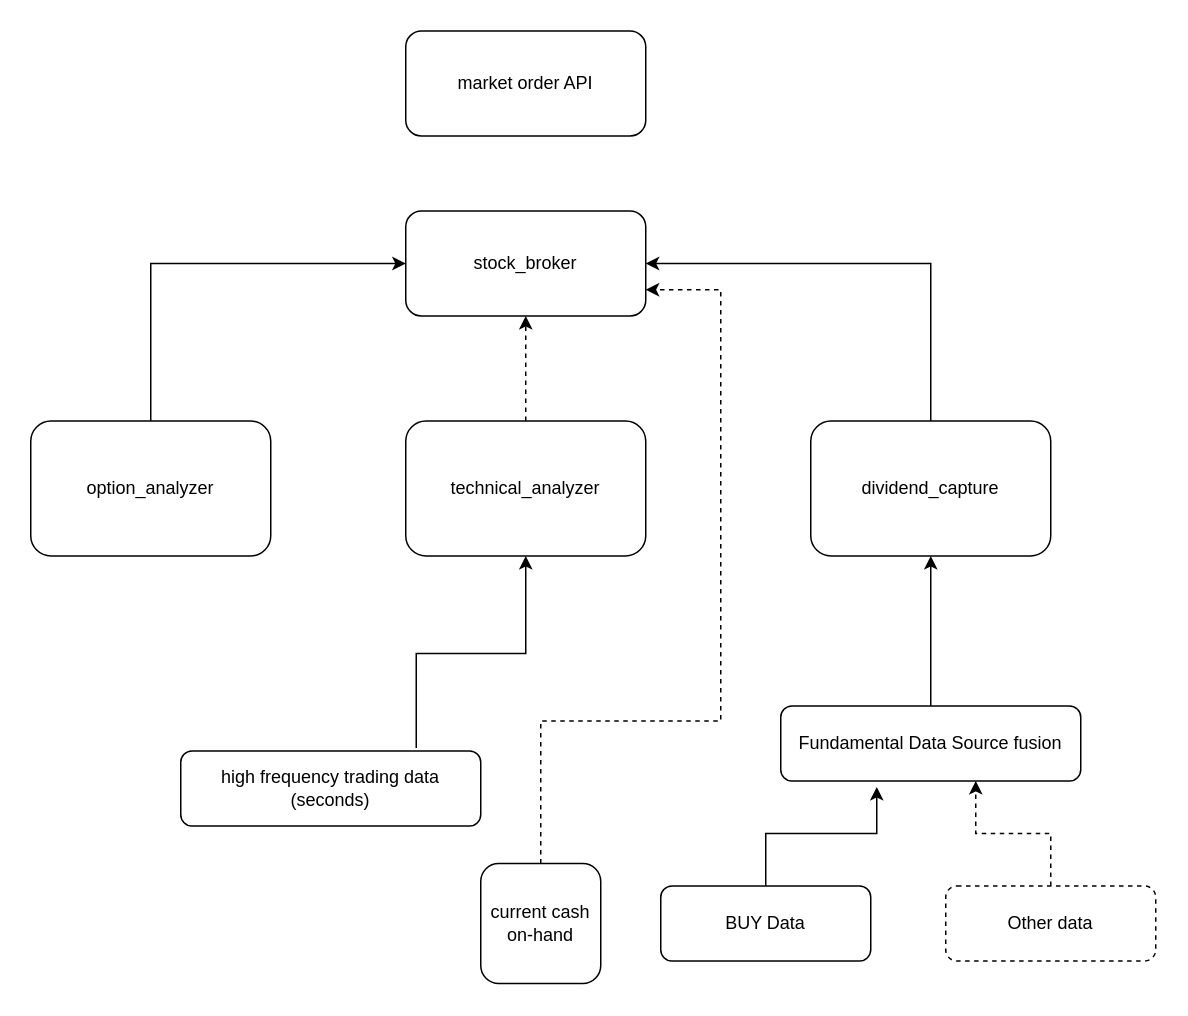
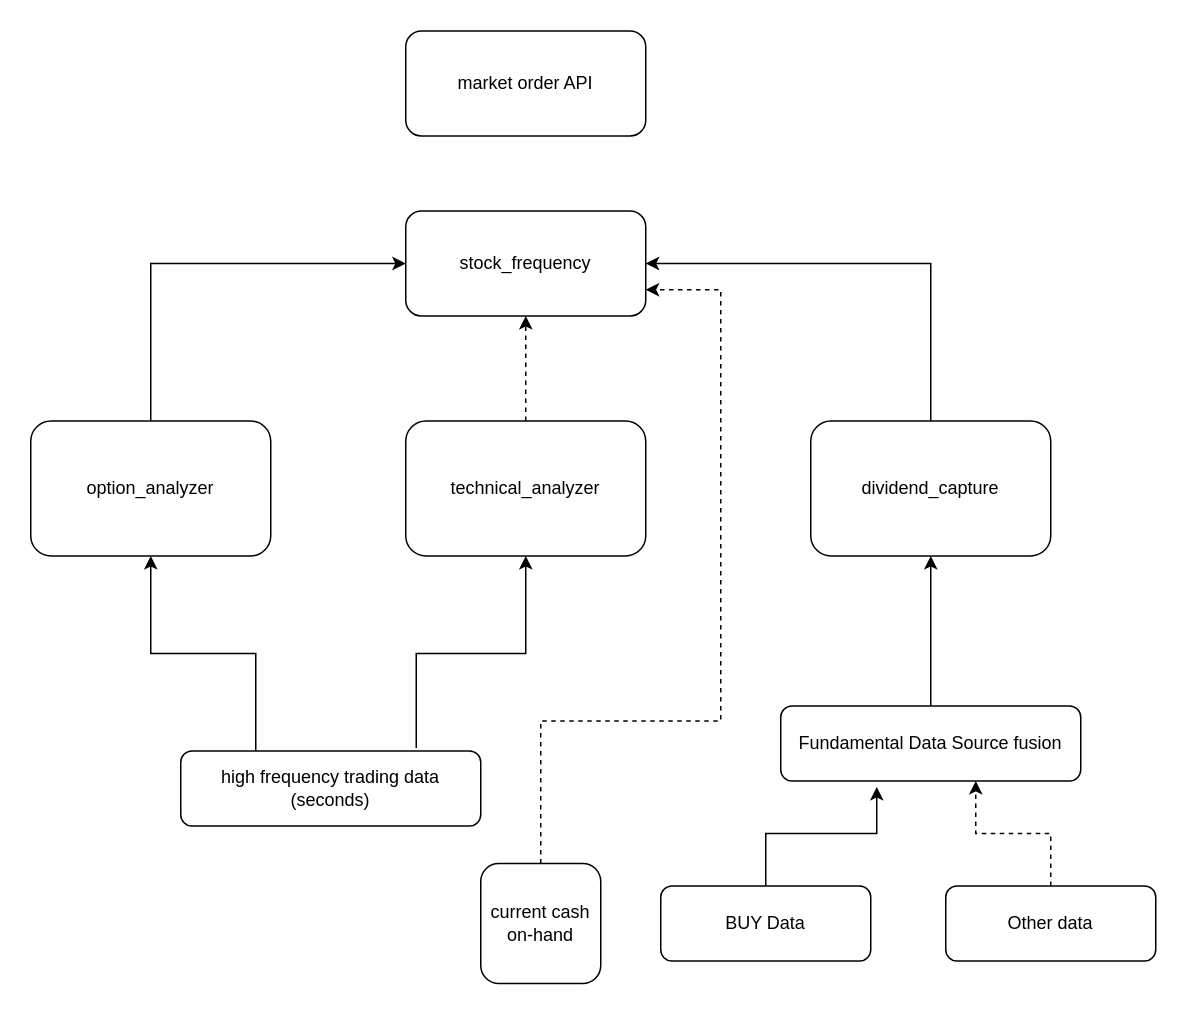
node "stock_broker": label "stock_broker" -> "stock_frequency"
edge "high frequency trading data (seconds)" -> "option_analyzer": added
node "Other data": style dashed -> solid
